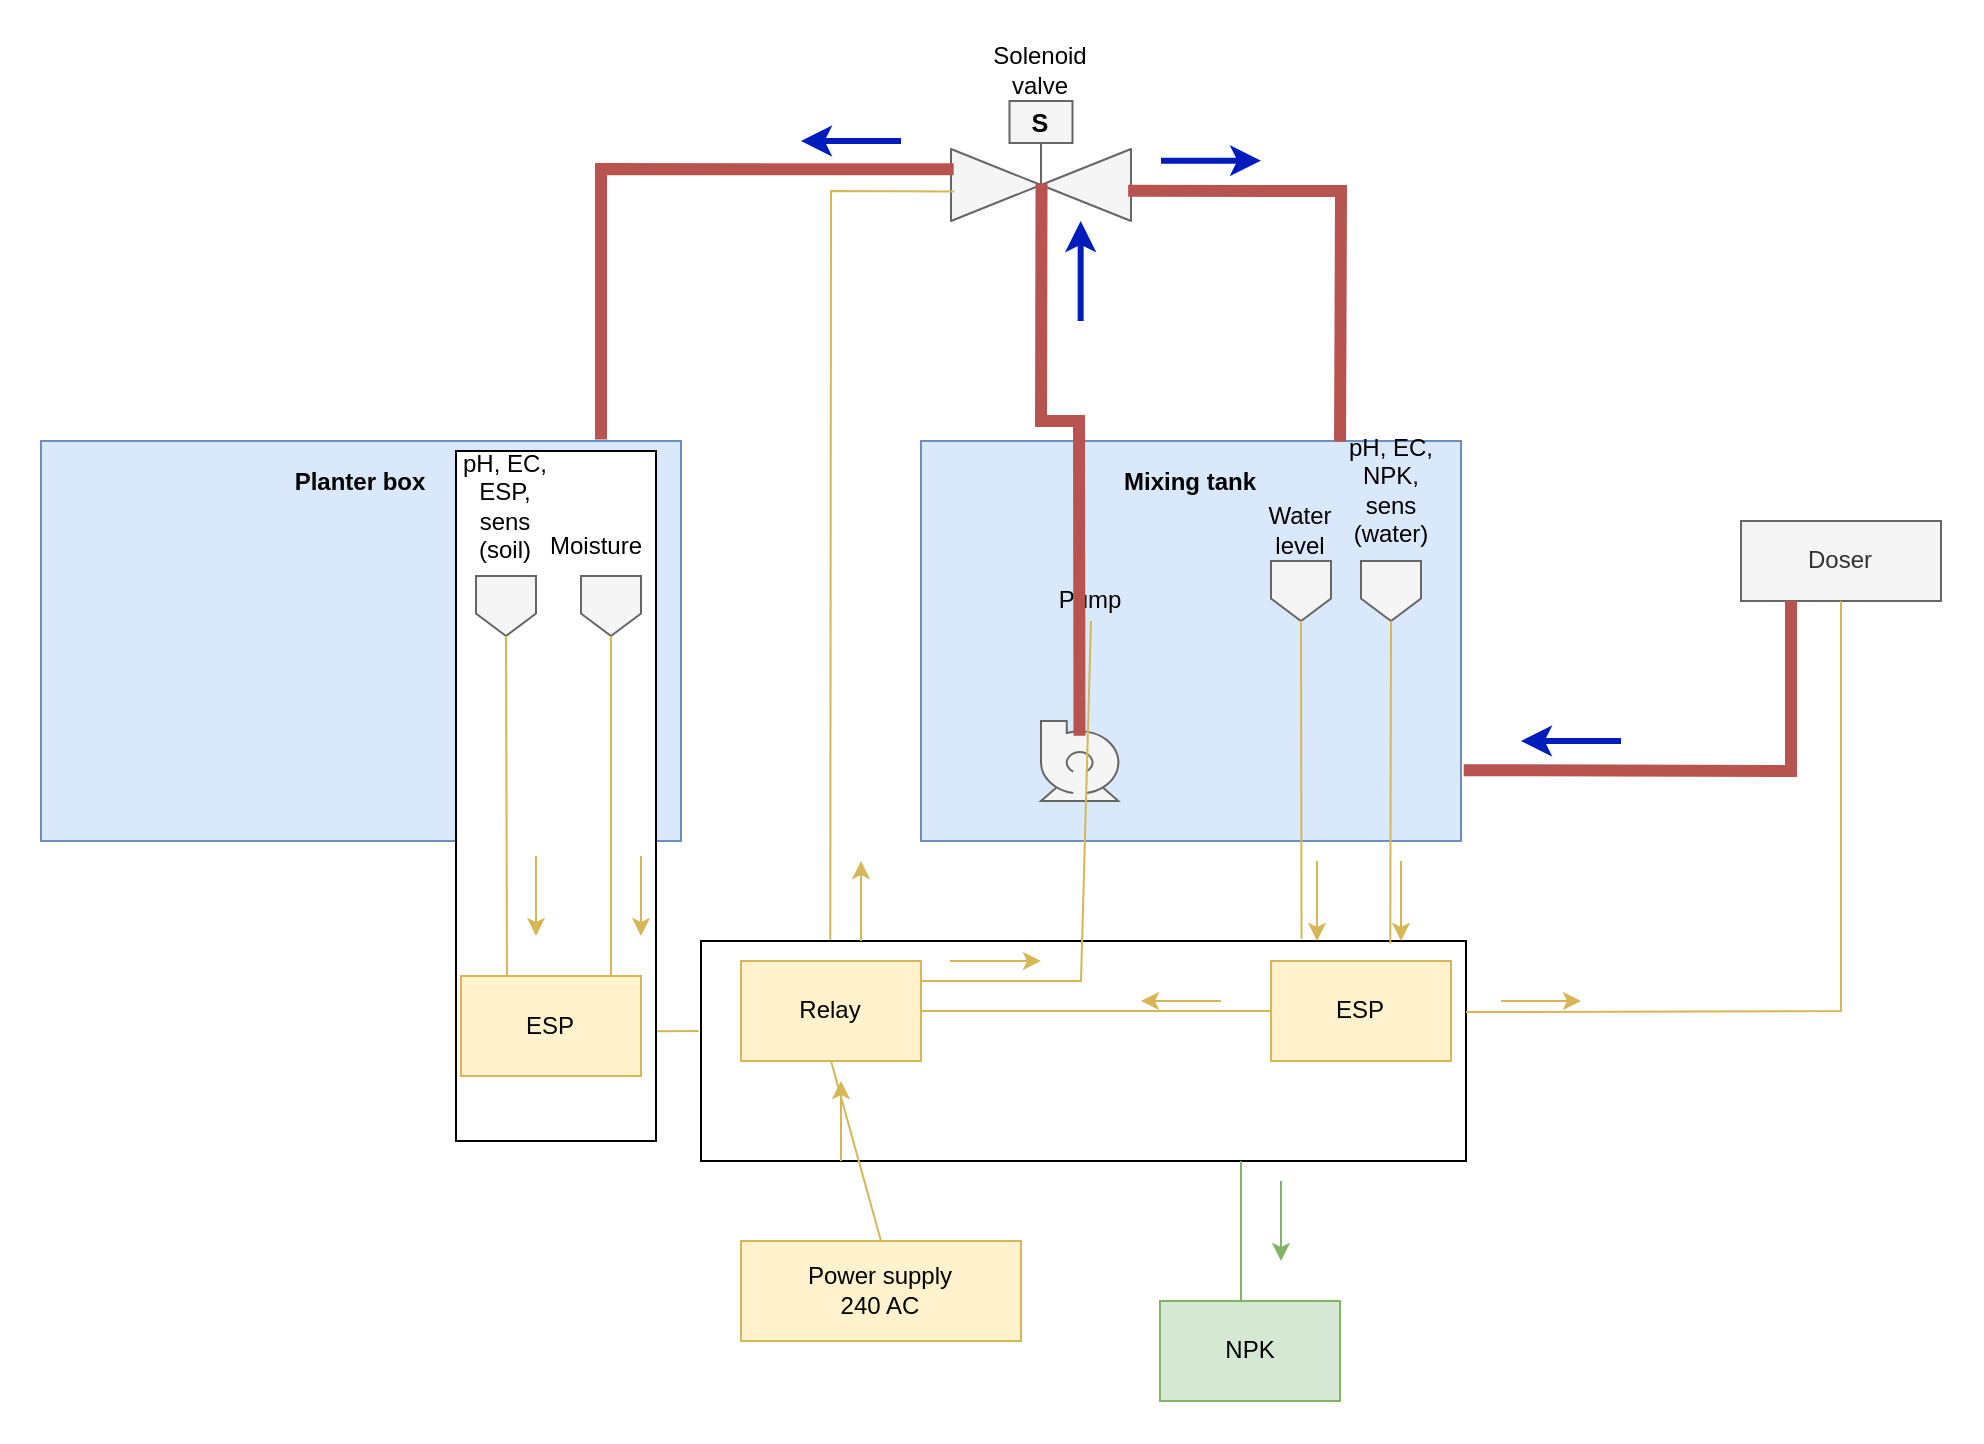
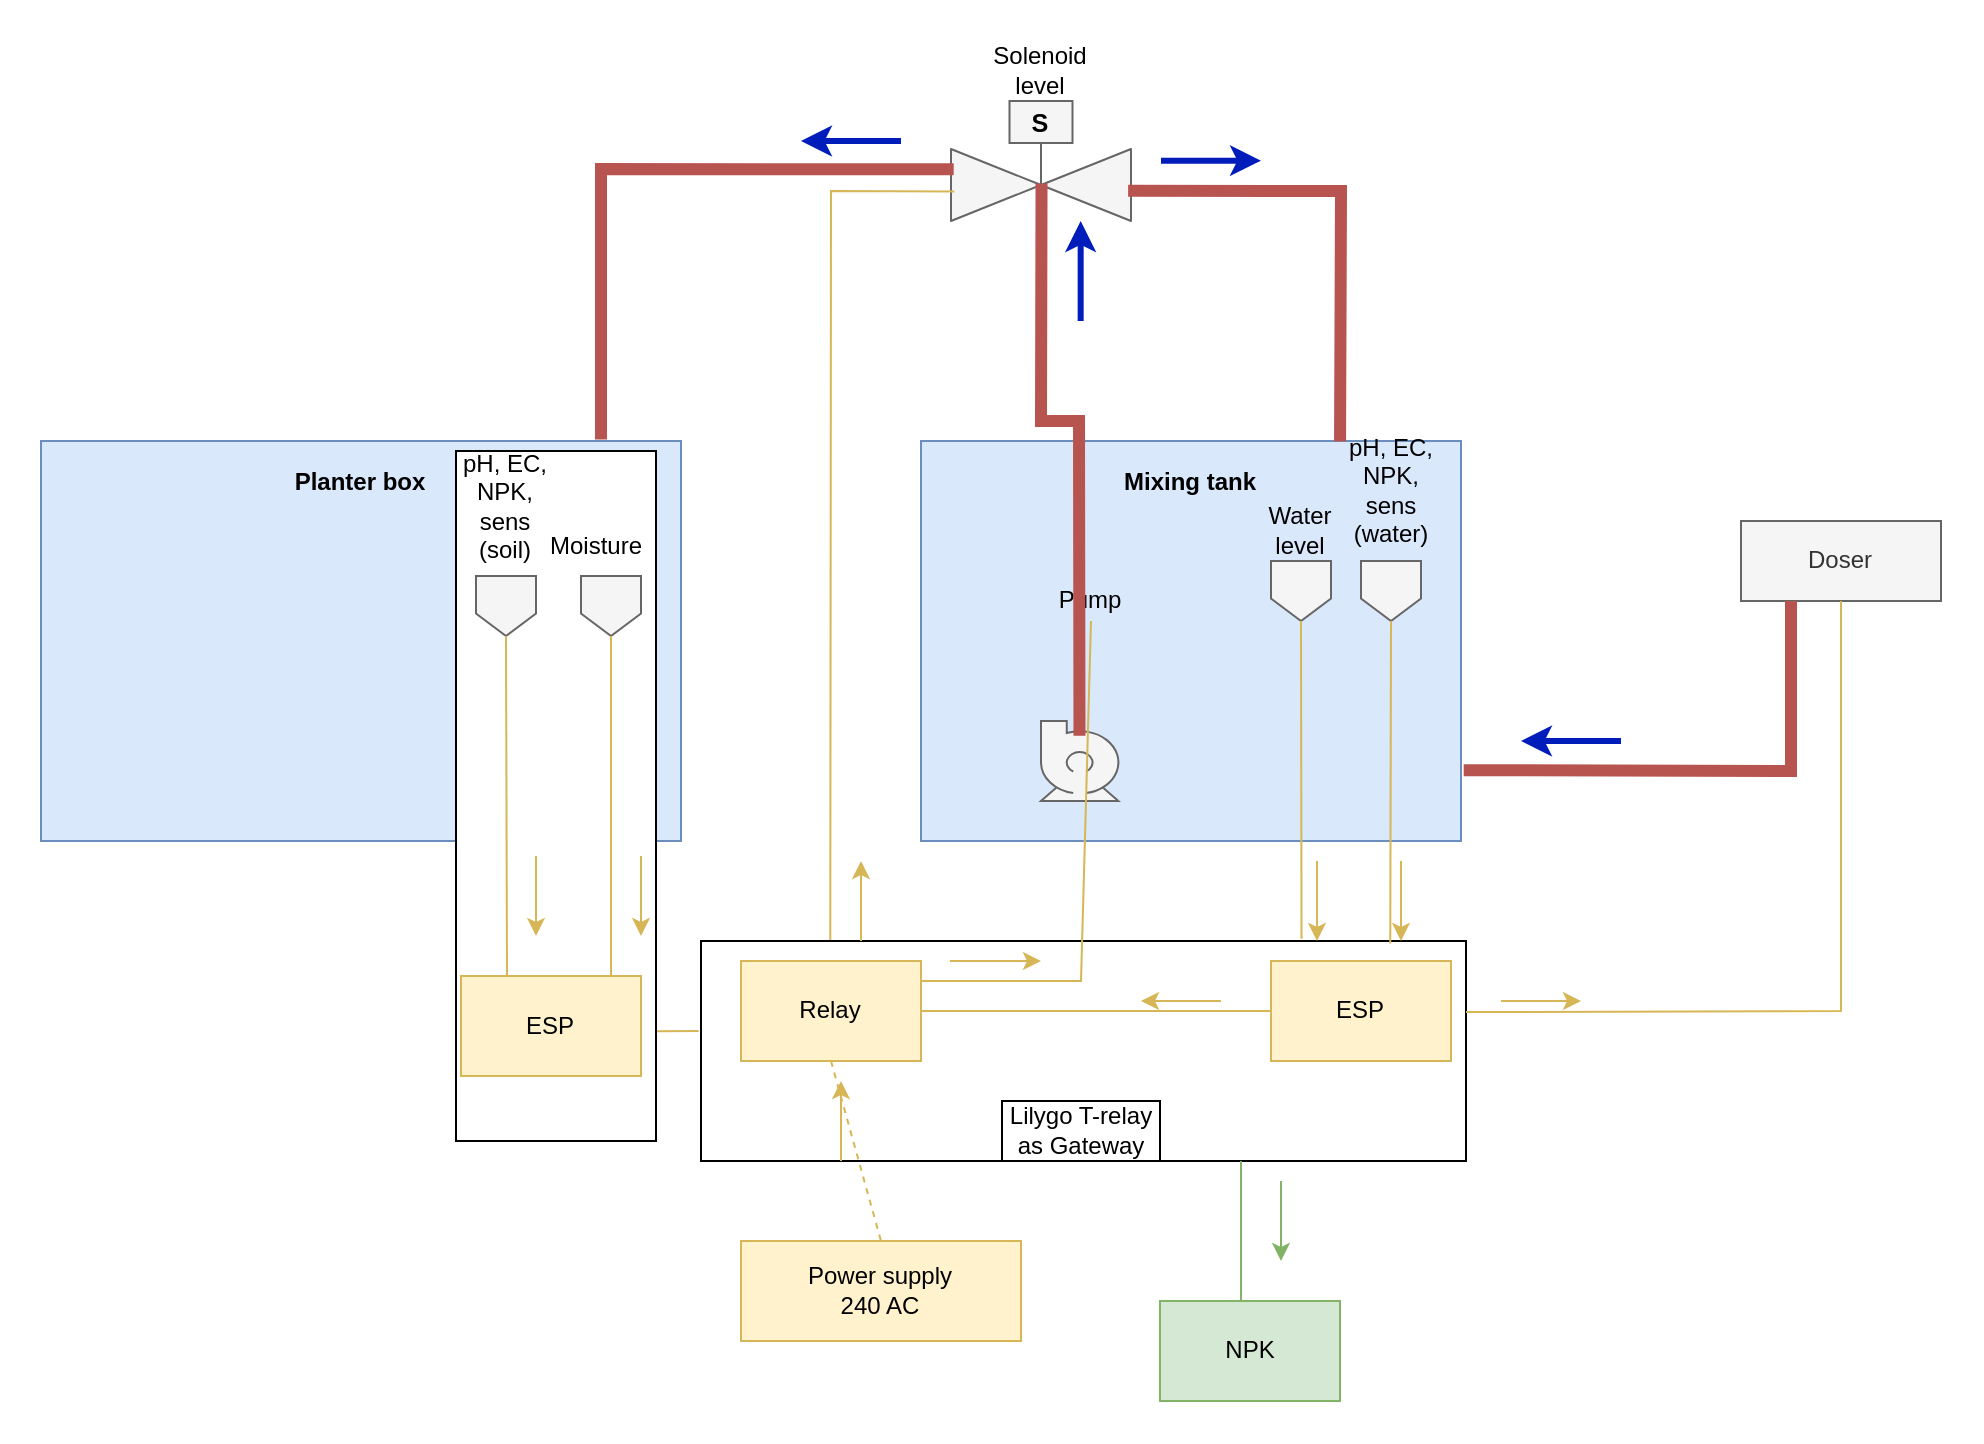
node "Solenoid valve": label "Solenoid valve" -> "Solenoid level"
node "pH, EC, ESP, sens (soil)": label "pH, EC, ESP, sens (soil)" -> "pH, EC, NPK, sens (soil)"
node "Lilygo T-relay as Gateway": added
edge "Relay" -- "Power supply 240 AC": style solid -> dashed
